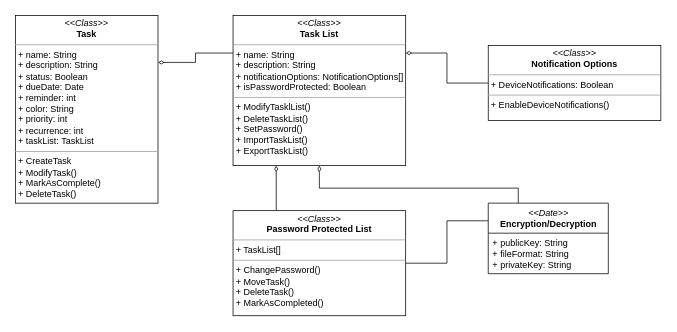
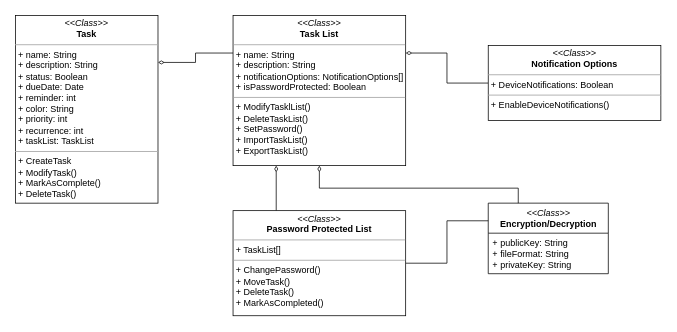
node "<<Date>>Encryption/Decryption": label "<<Date>>Encryption/Decryption" -> "<<Class>>Encryption/Decryption"
